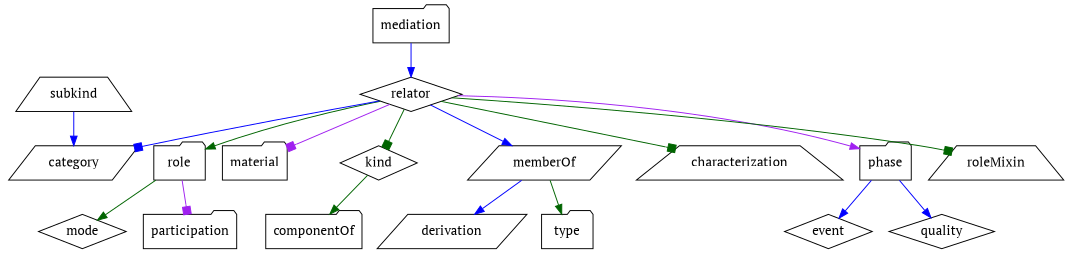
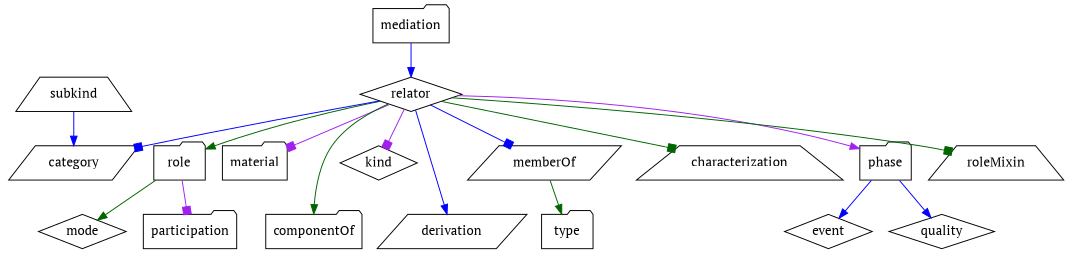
edge "relator" -> "memberOf": arrowhead normal -> box
edge "relator" -> "kind": color darkgreen -> purple
edge "kind" -> "componentOf": now "relator" -> "componentOf"
edge "memberOf" -> "derivation": now "relator" -> "derivation"
